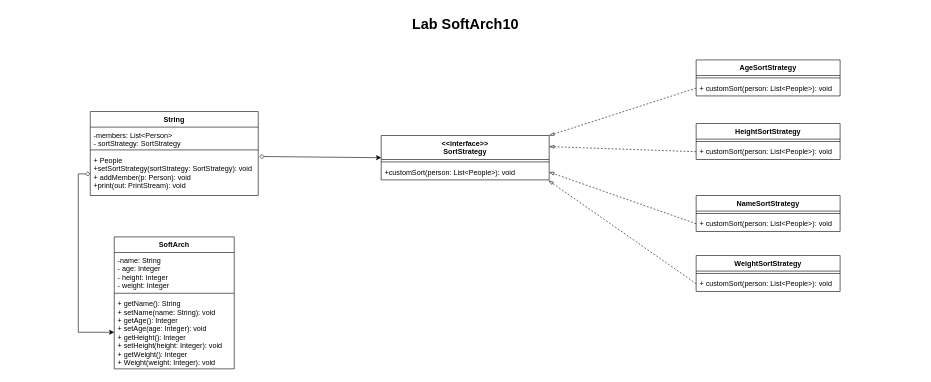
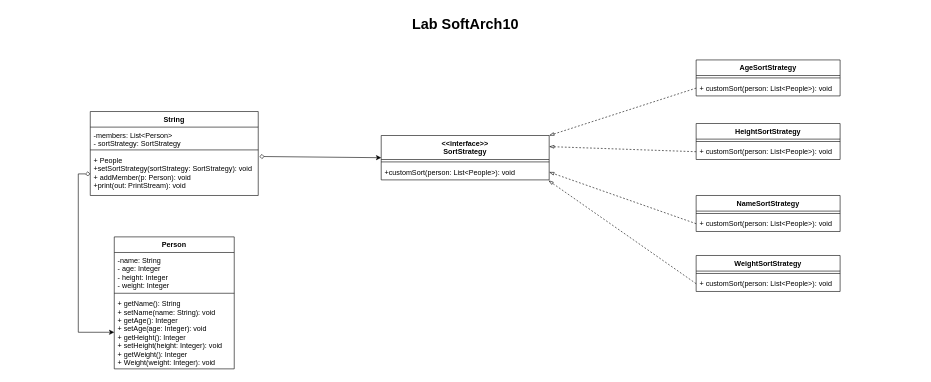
node "SoftArch": label "SoftArch" -> "Person"
